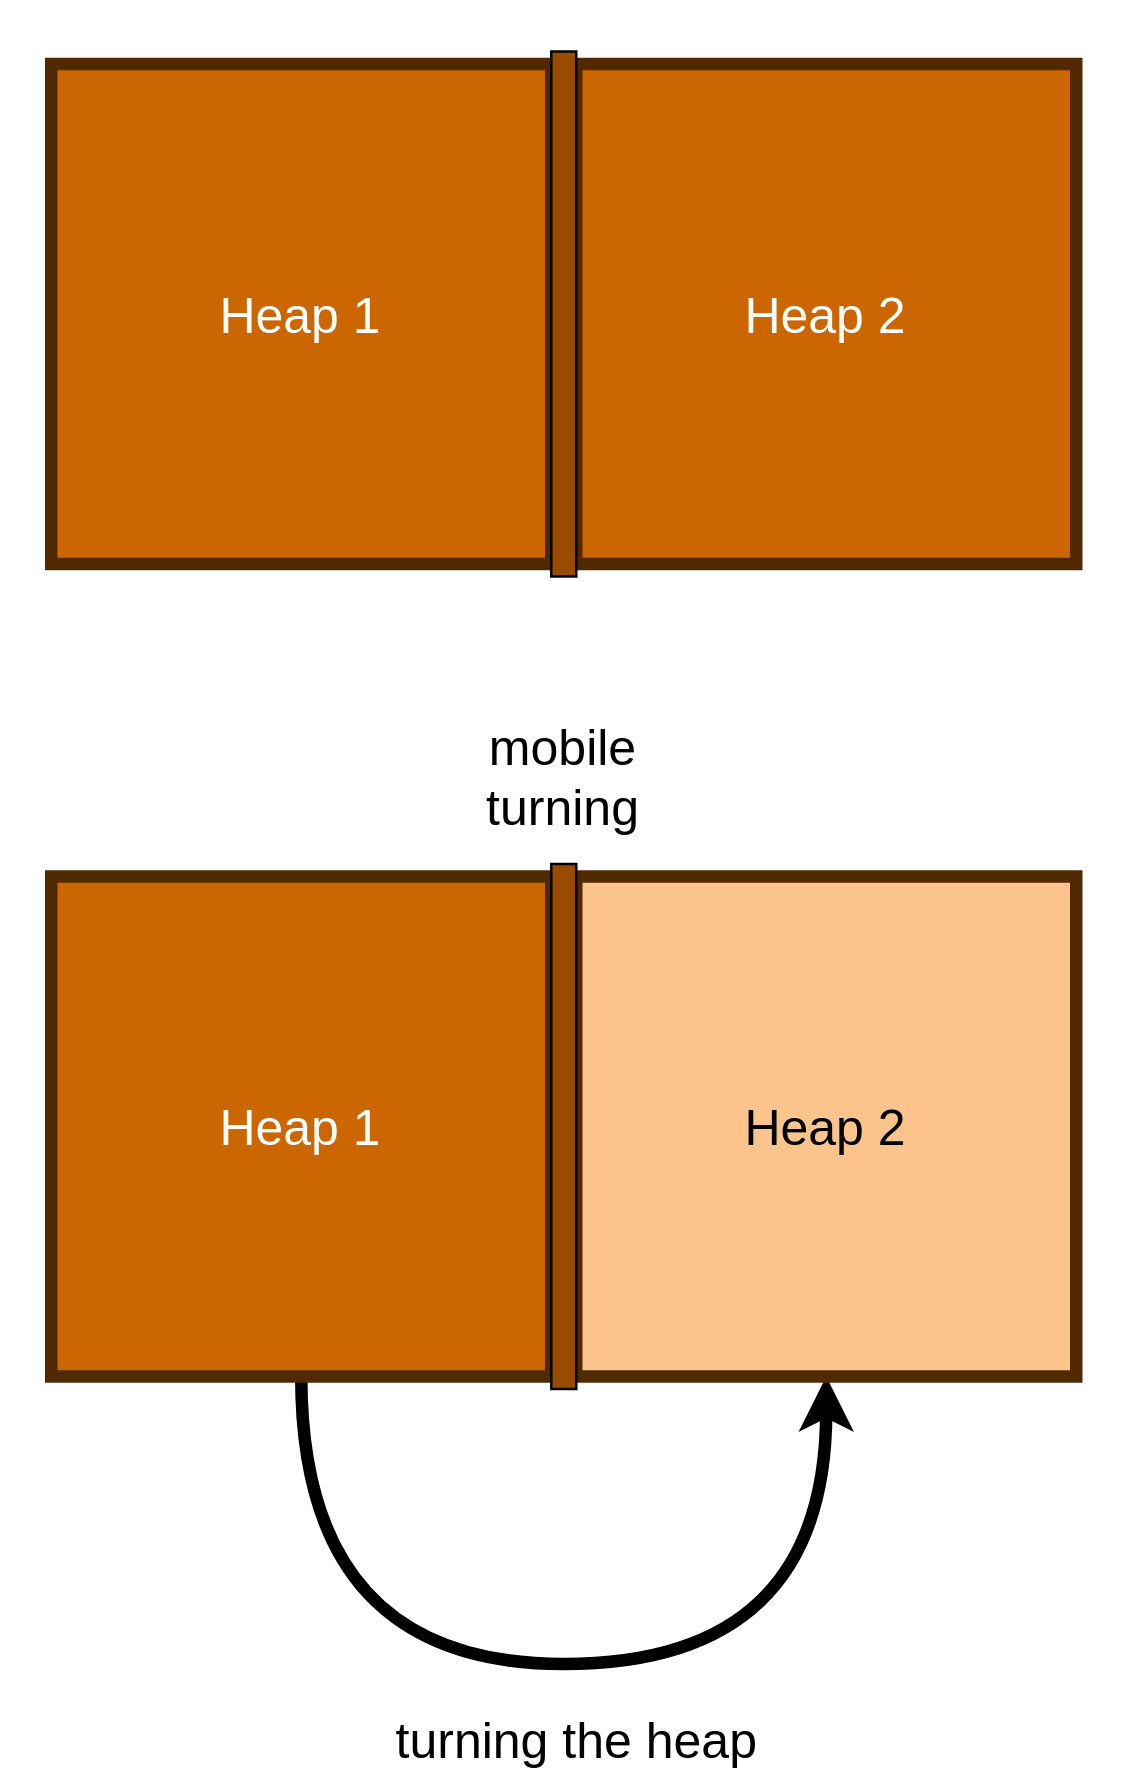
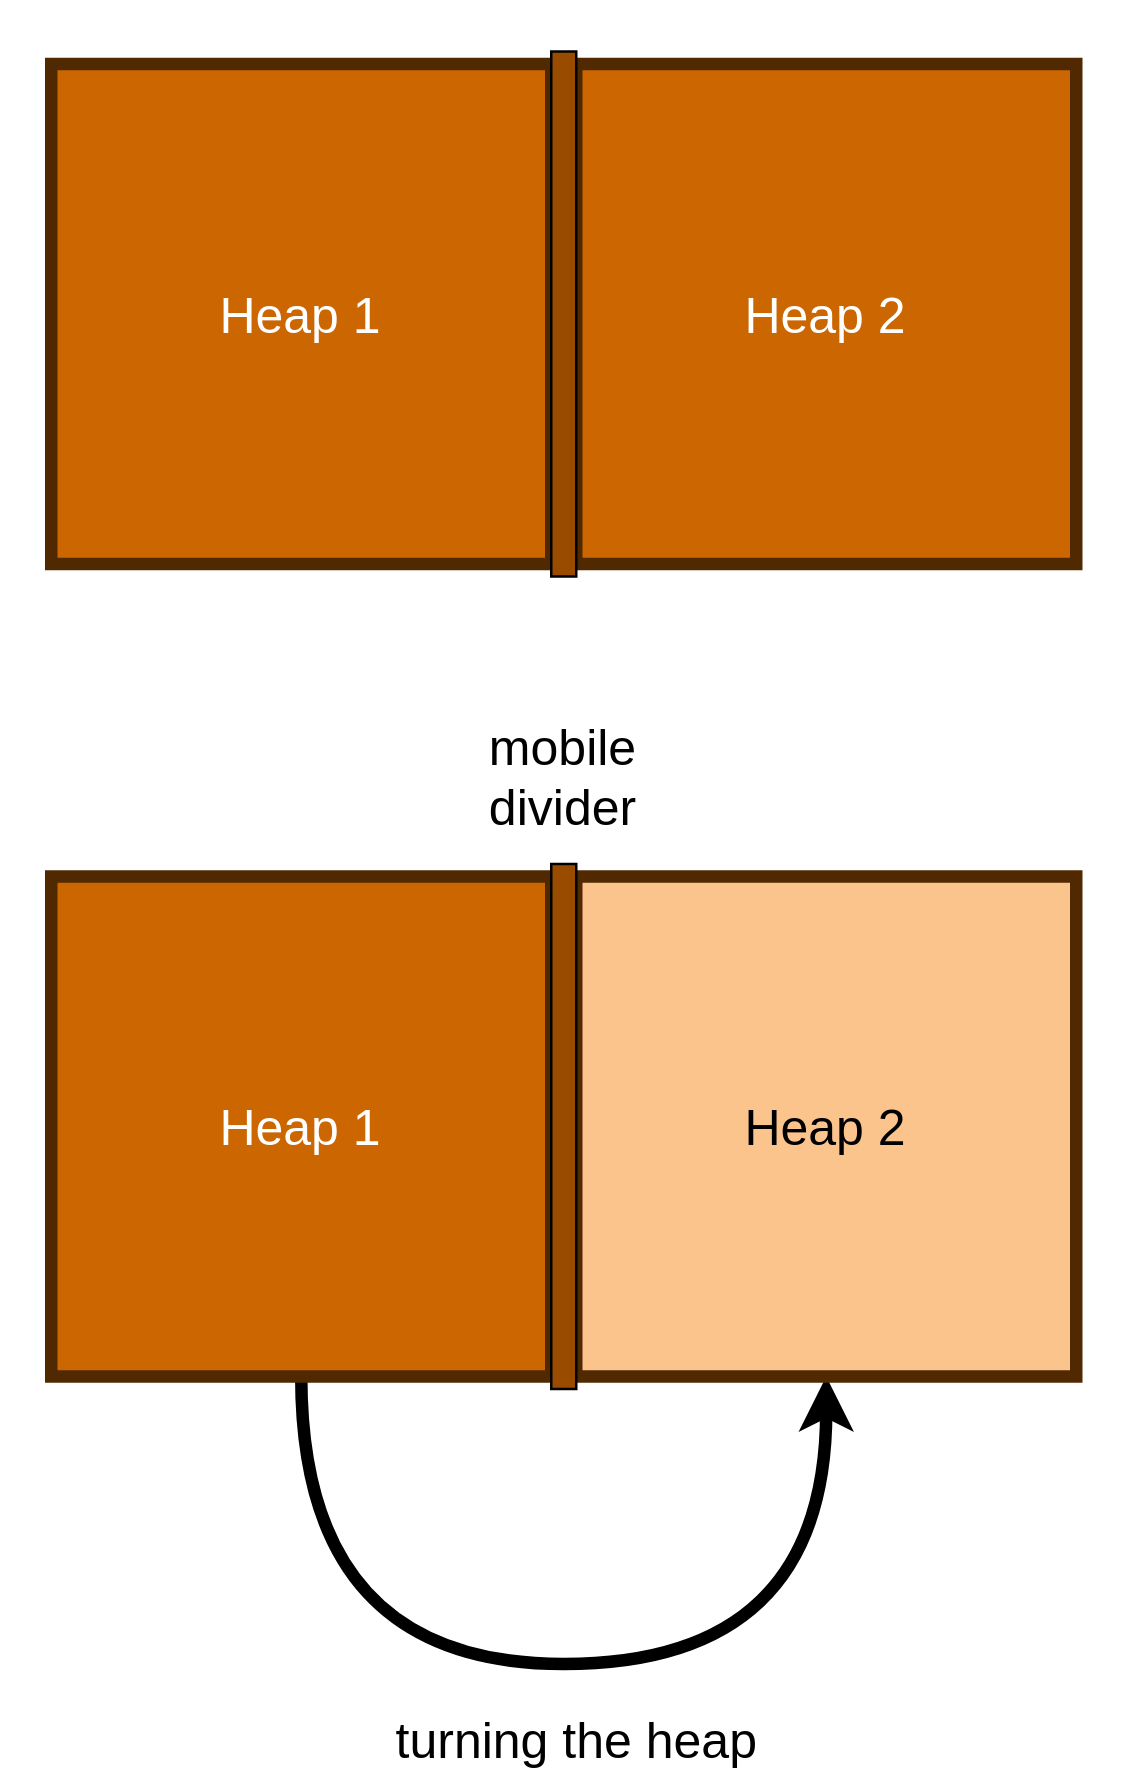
node "mobile turning": label "mobile turning" -> "mobile divider"
